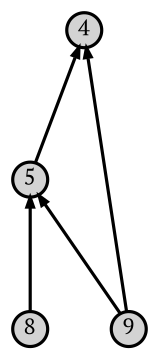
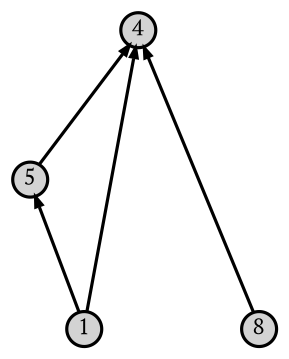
edge "8" -> "5": now "8" -> "4"
node "9": label "9" -> "1"
